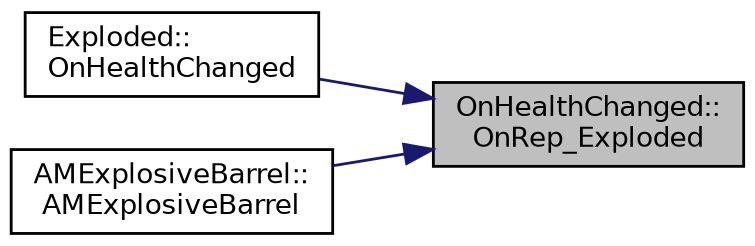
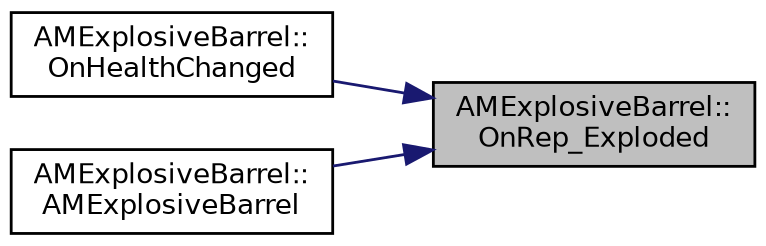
node "Exploded:: OnHealthChanged": label "Exploded:: OnHealthChanged" -> "AMExplosiveBarrel:: OnHealthChanged"
node "OnHealthChanged:: OnRep_Exploded": label "OnHealthChanged:: OnRep_Exploded" -> "AMExplosiveBarrel:: OnRep_Exploded"
